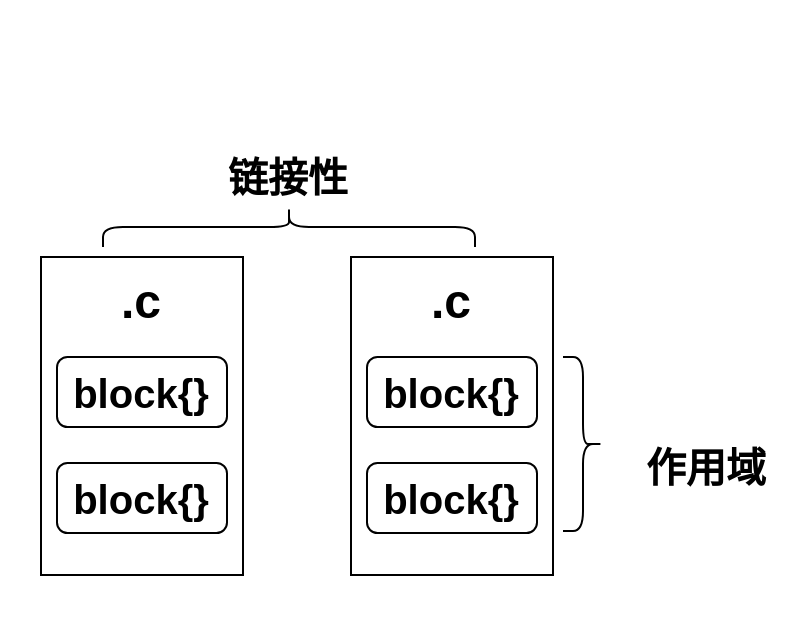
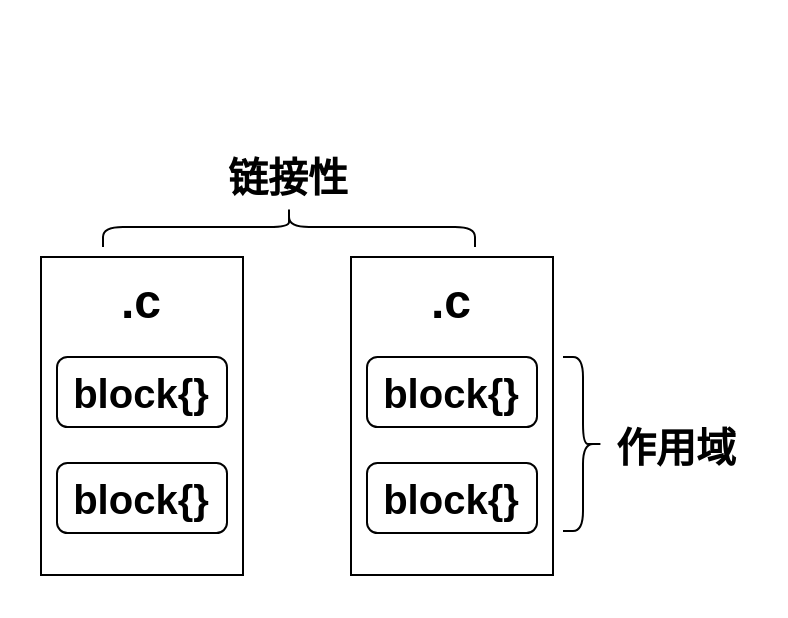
node "作用域": moved (707, 467) -> (677, 447)
